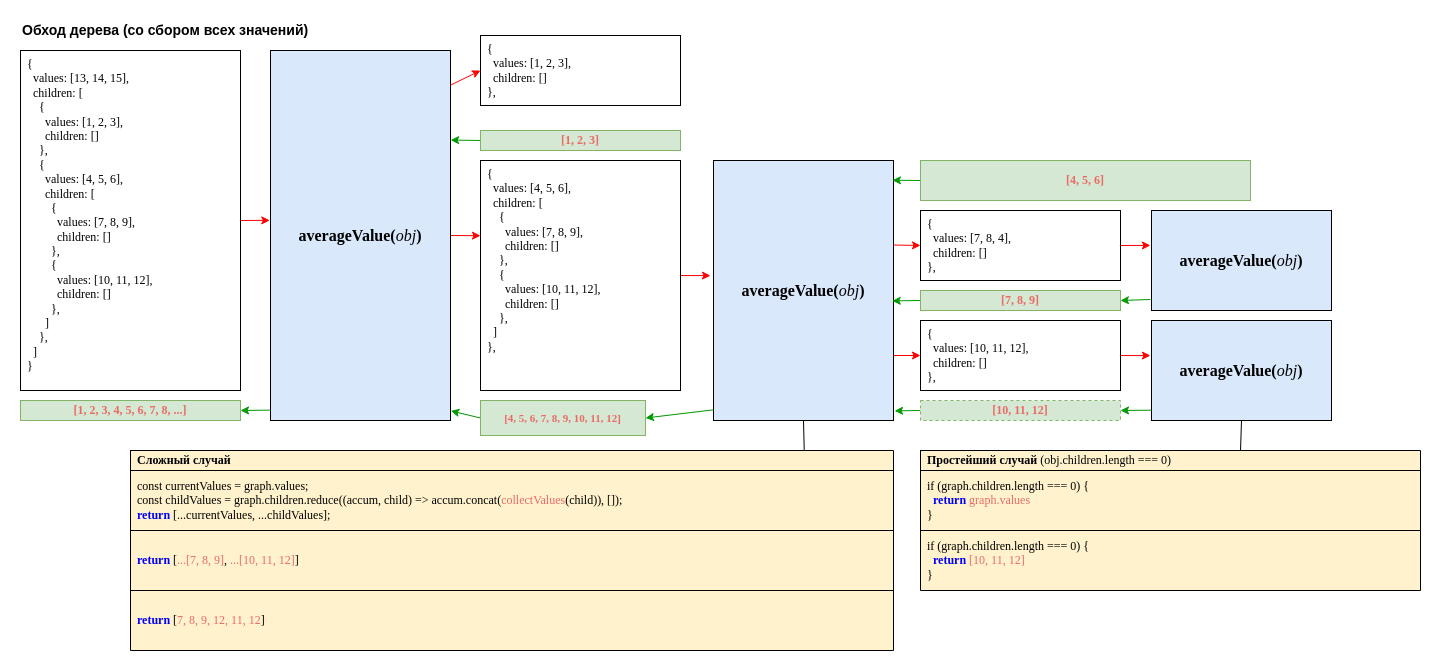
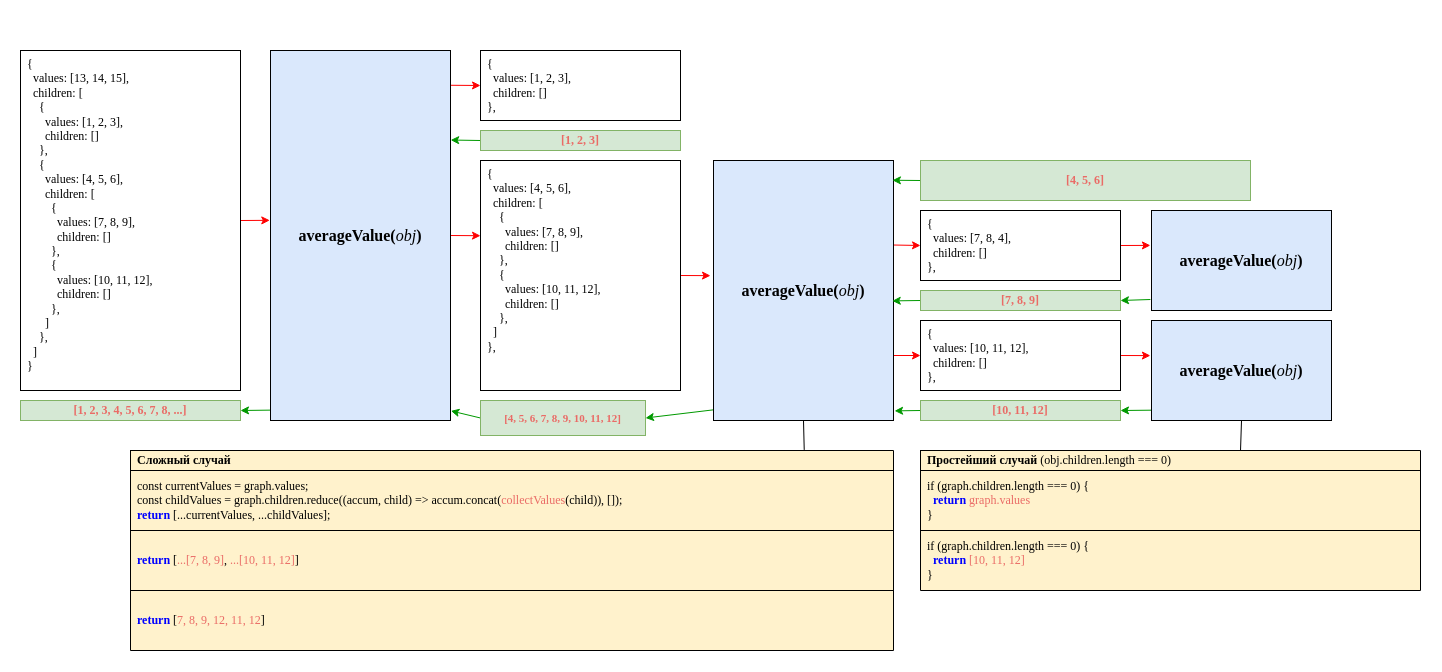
node "Обход дерева (со сбором всех значений)": removed
node "{ values: [1, 2, 3], children: [] },": moved (581, 71) -> (581, 86)
node "[10, 11, 12]": style dashed -> solid
